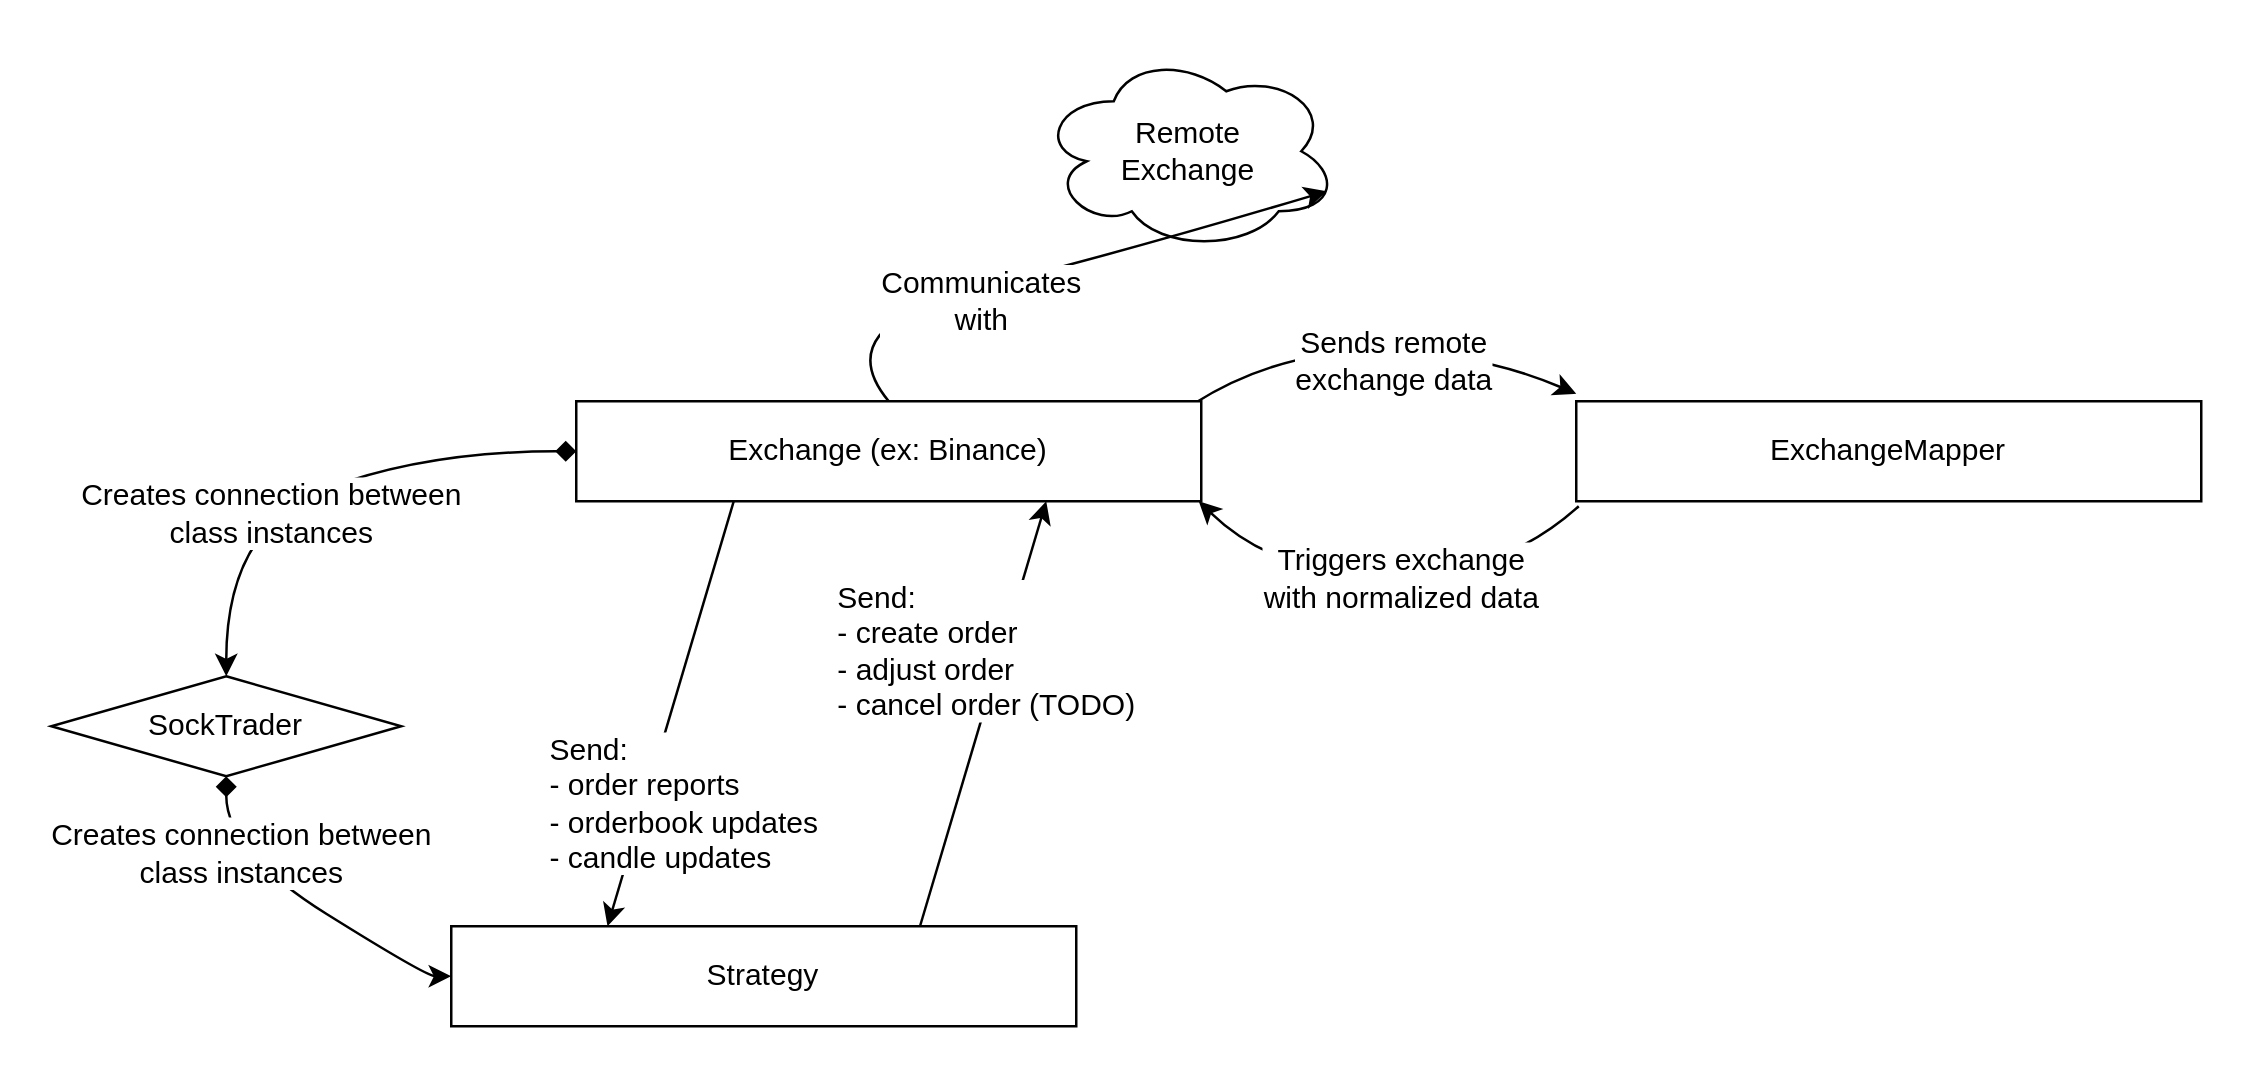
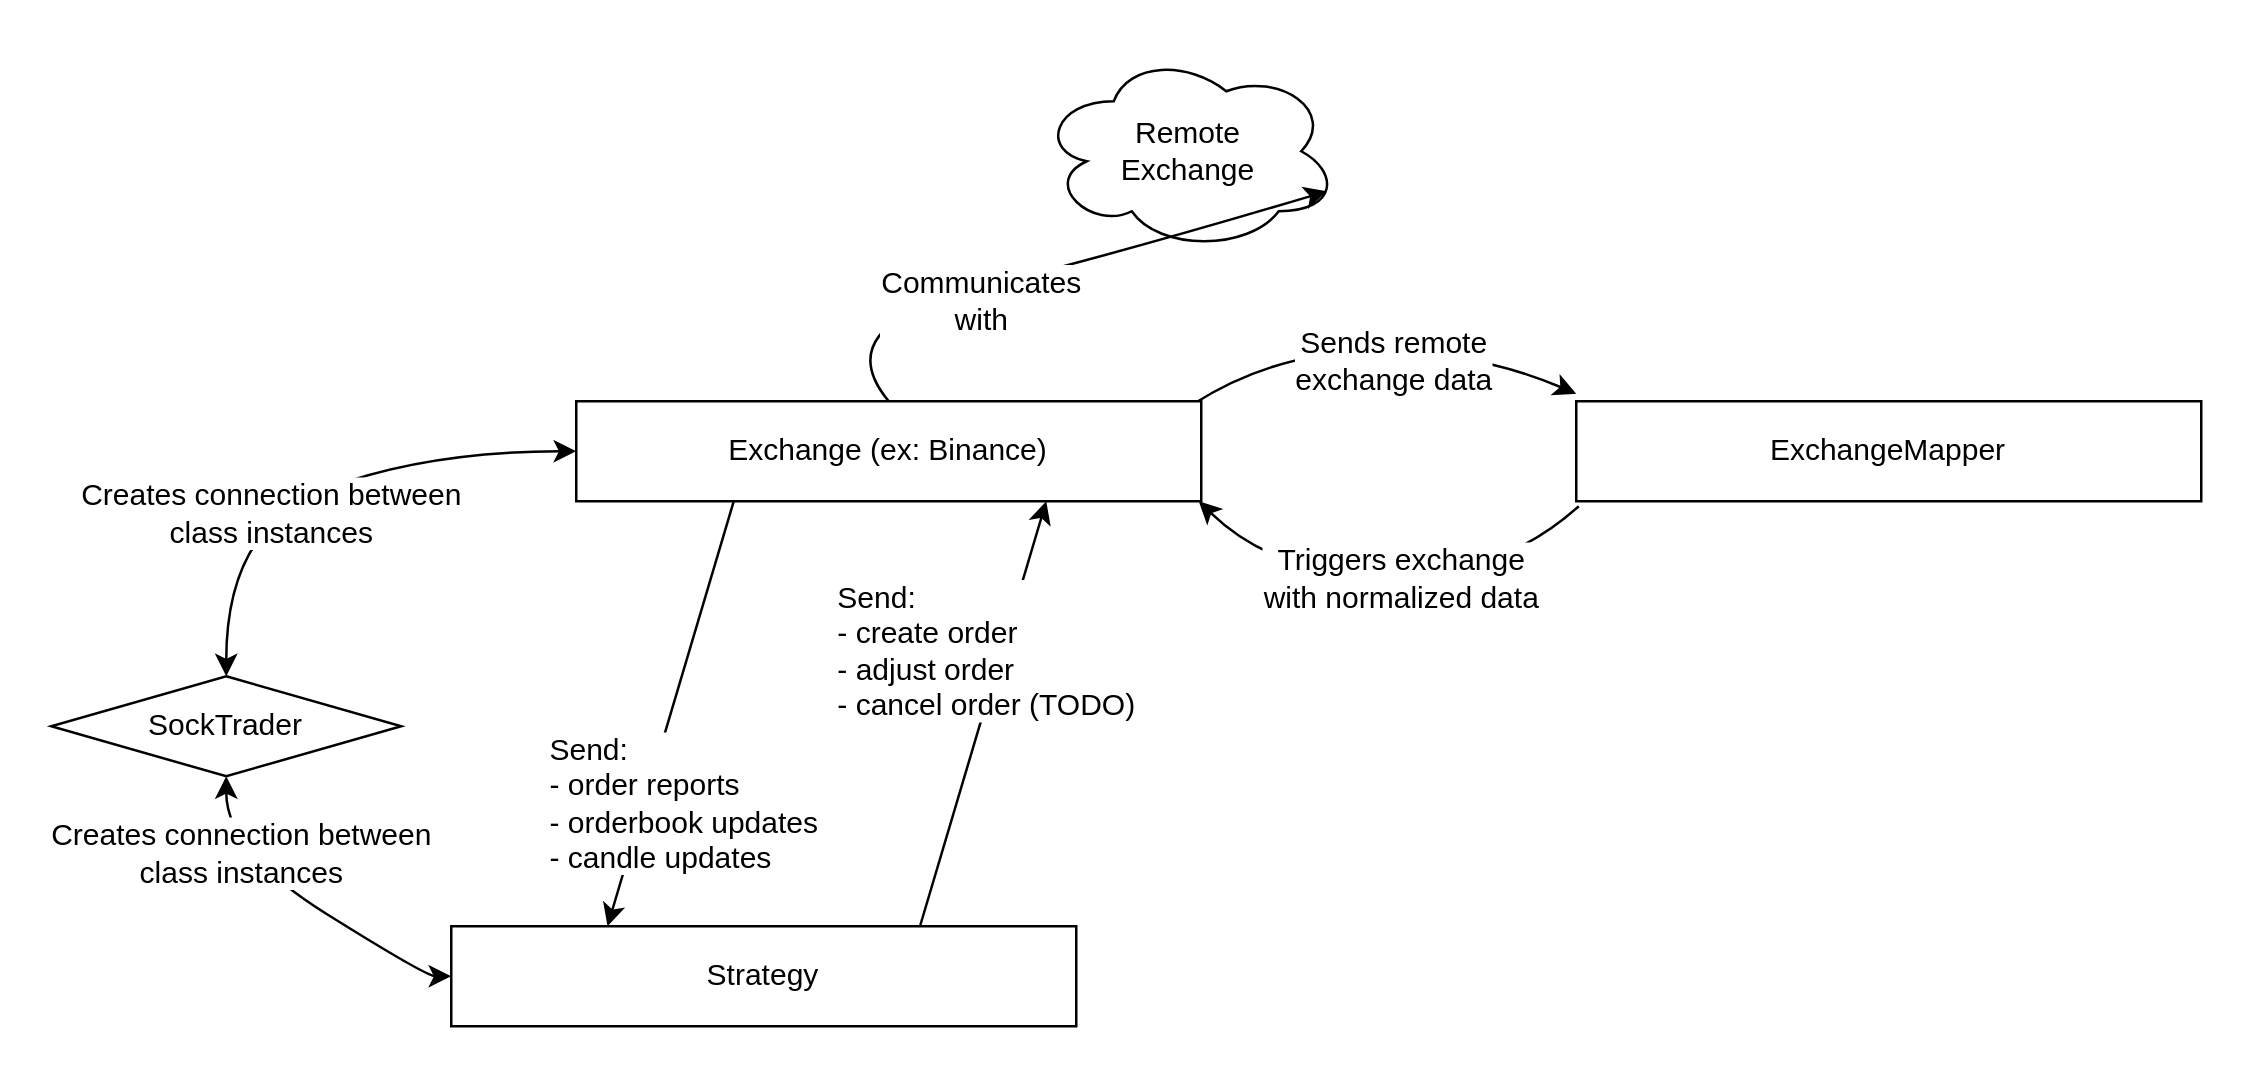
edge "Exchange (ex: Binance)" -- "SockTrader": arrowhead diamond -> classic
edge "SockTrader" -- "Strategy": arrowhead diamond -> classic
